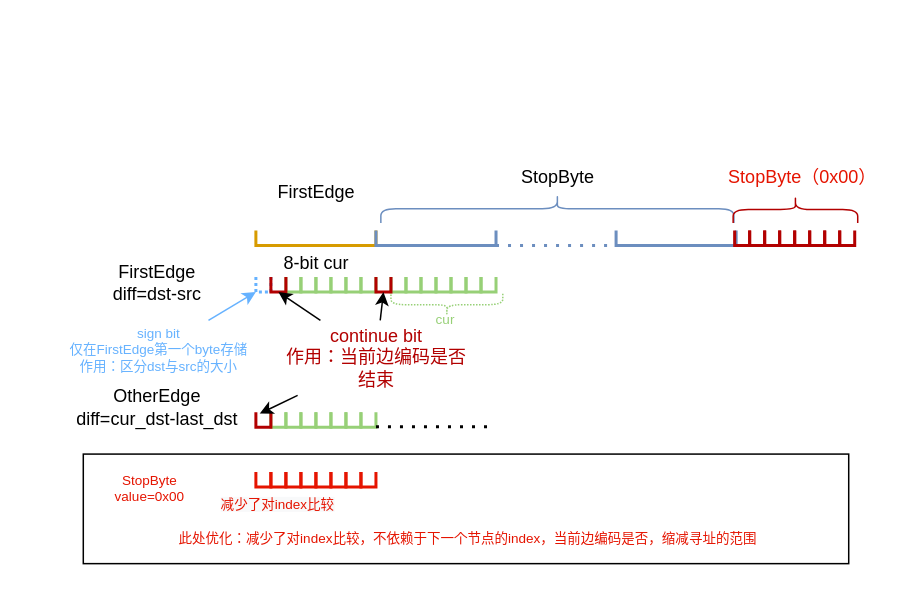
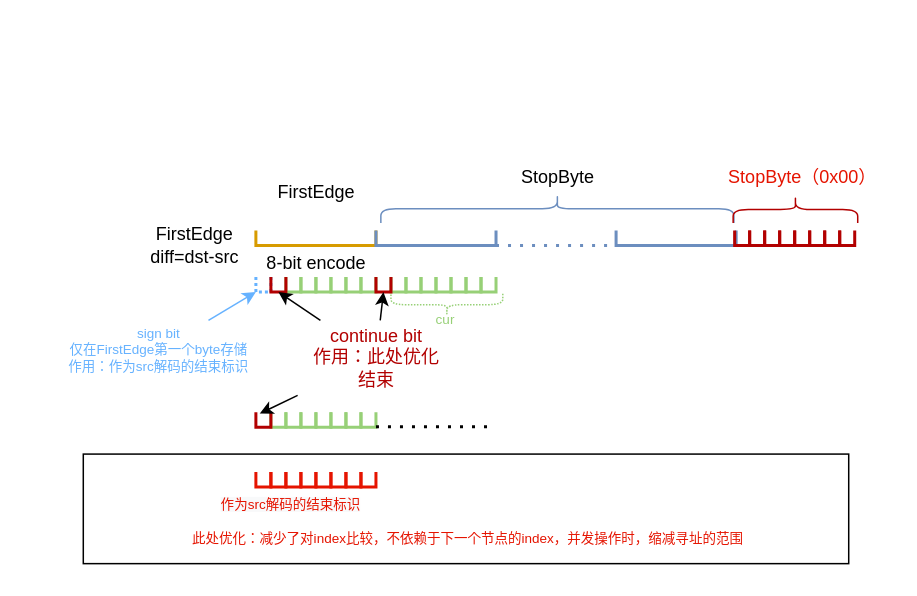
node "8-bit cur": label "8-bit cur" -> "8-bit encode"
node "FirstEdge diff=dst-src": moved (157, 283) -> (194, 245)
node "sign bit 仅在FirstEdge第一个byte存储 作用：区分dst与src的大小": label "sign bit 仅在FirstEdge第一个byte存储 作用：区分dst与src的大小" -> "sign bit 仅在FirstEdge第一个byte存储 作用：作为src解码的结束标识"
node "continue bit 作用：当前边编码是否 结束": label "continue bit 作用：当前边编码是否 结束" -> "continue bit 作用：此处优化 结束"
node "OtherEdge diff=cur_dst-last_dst": removed
node "StopByte value=0x00": removed
node "减少了对index比较": label "减少了对index比较" -> "作为src解码的结束标识"
node "此处优化：减少了对index比较，不依赖于下一个节点的index，当前边编码是否，缩减寻址的范围": label "此处优化：减少了对index比较，不依赖于下一个节点的index，当前边编码是否，缩减寻址的范围" -> "此处优化：减少了对index比较，不依赖于下一个节点的index，并发操作时，缩减寻址的范围"
